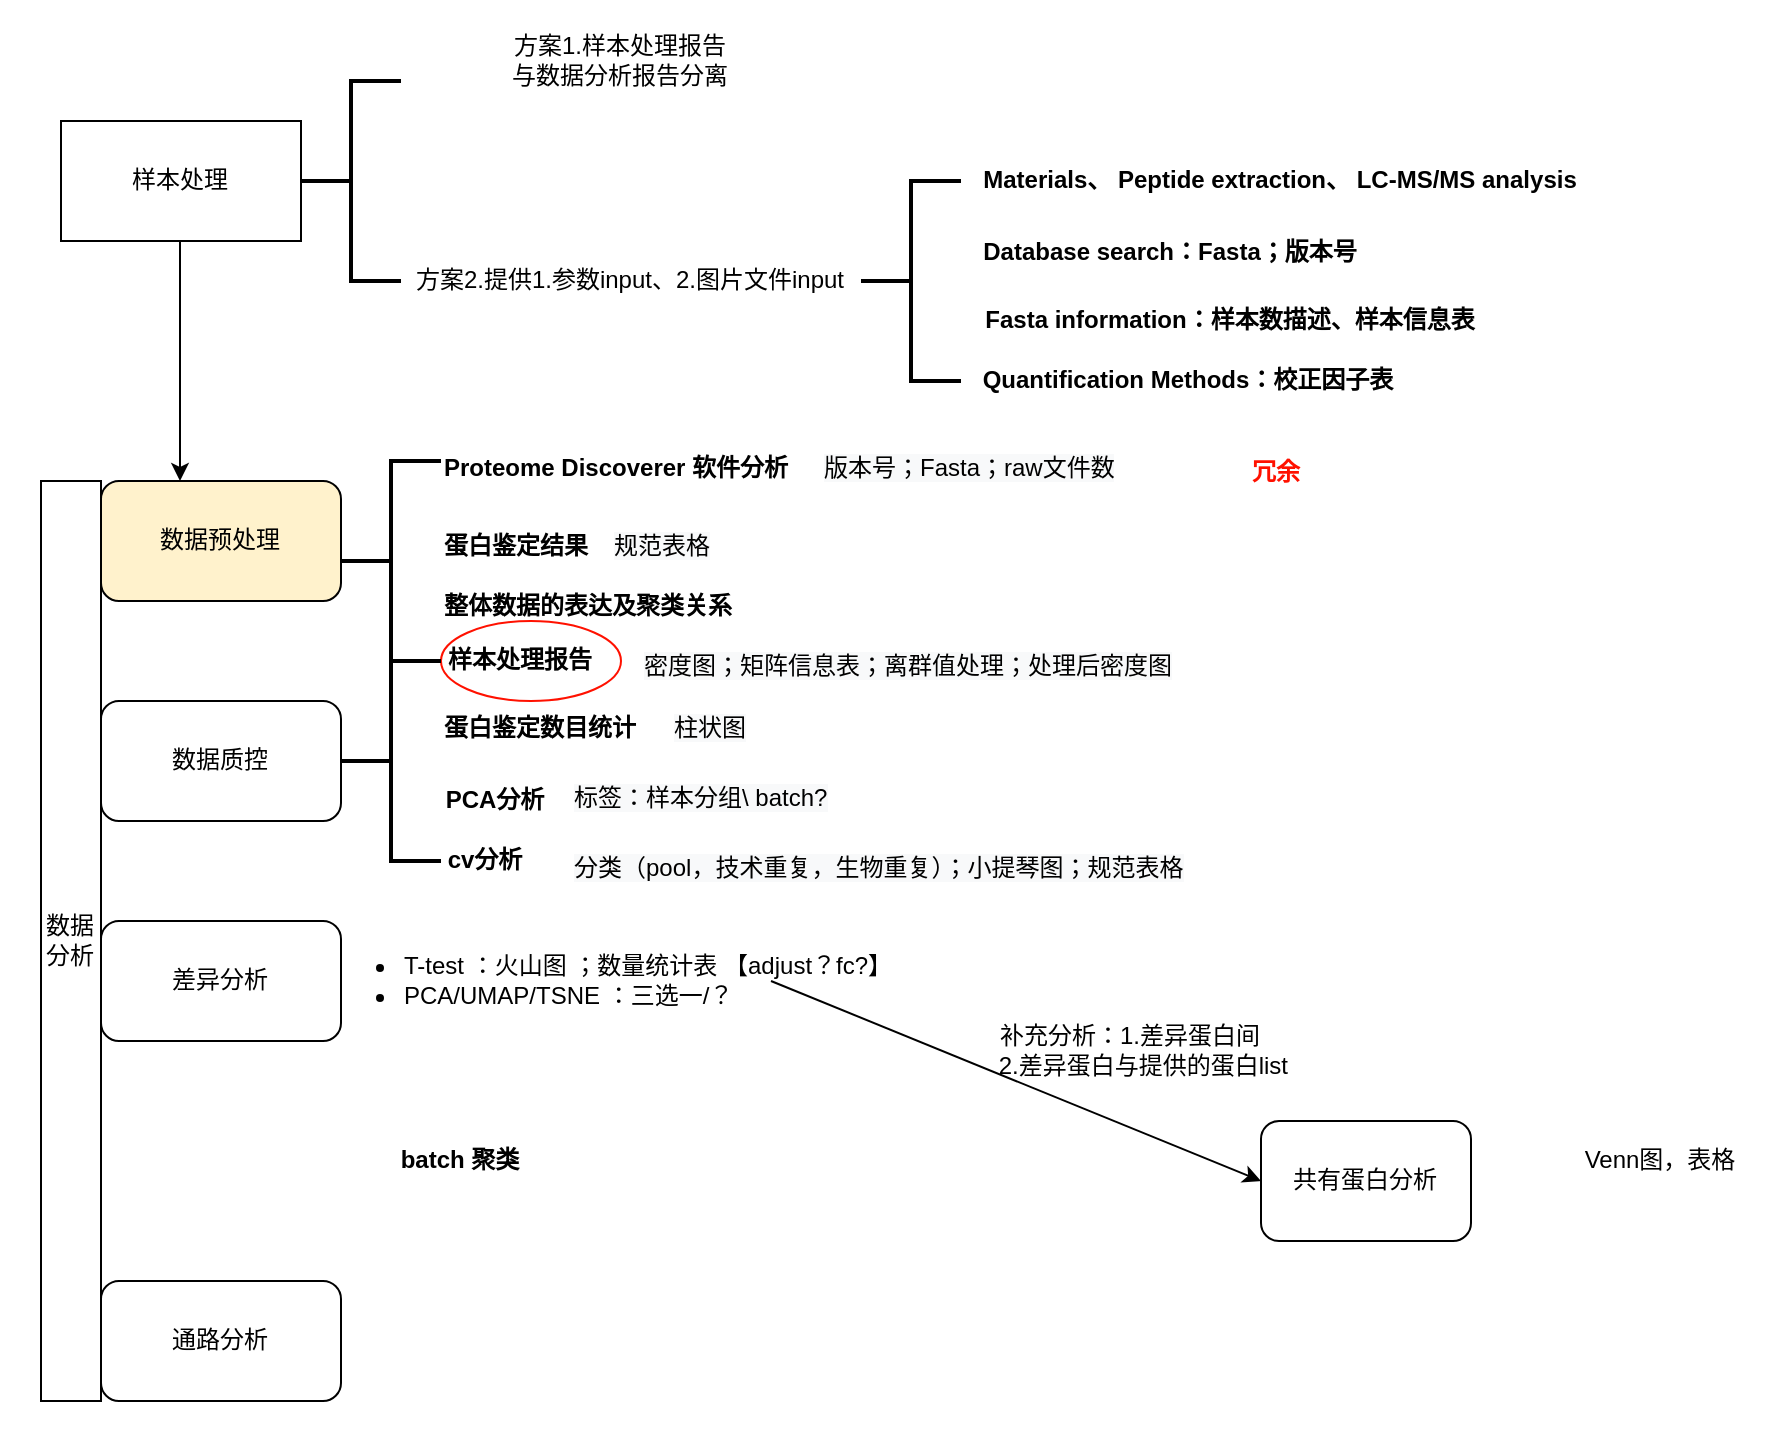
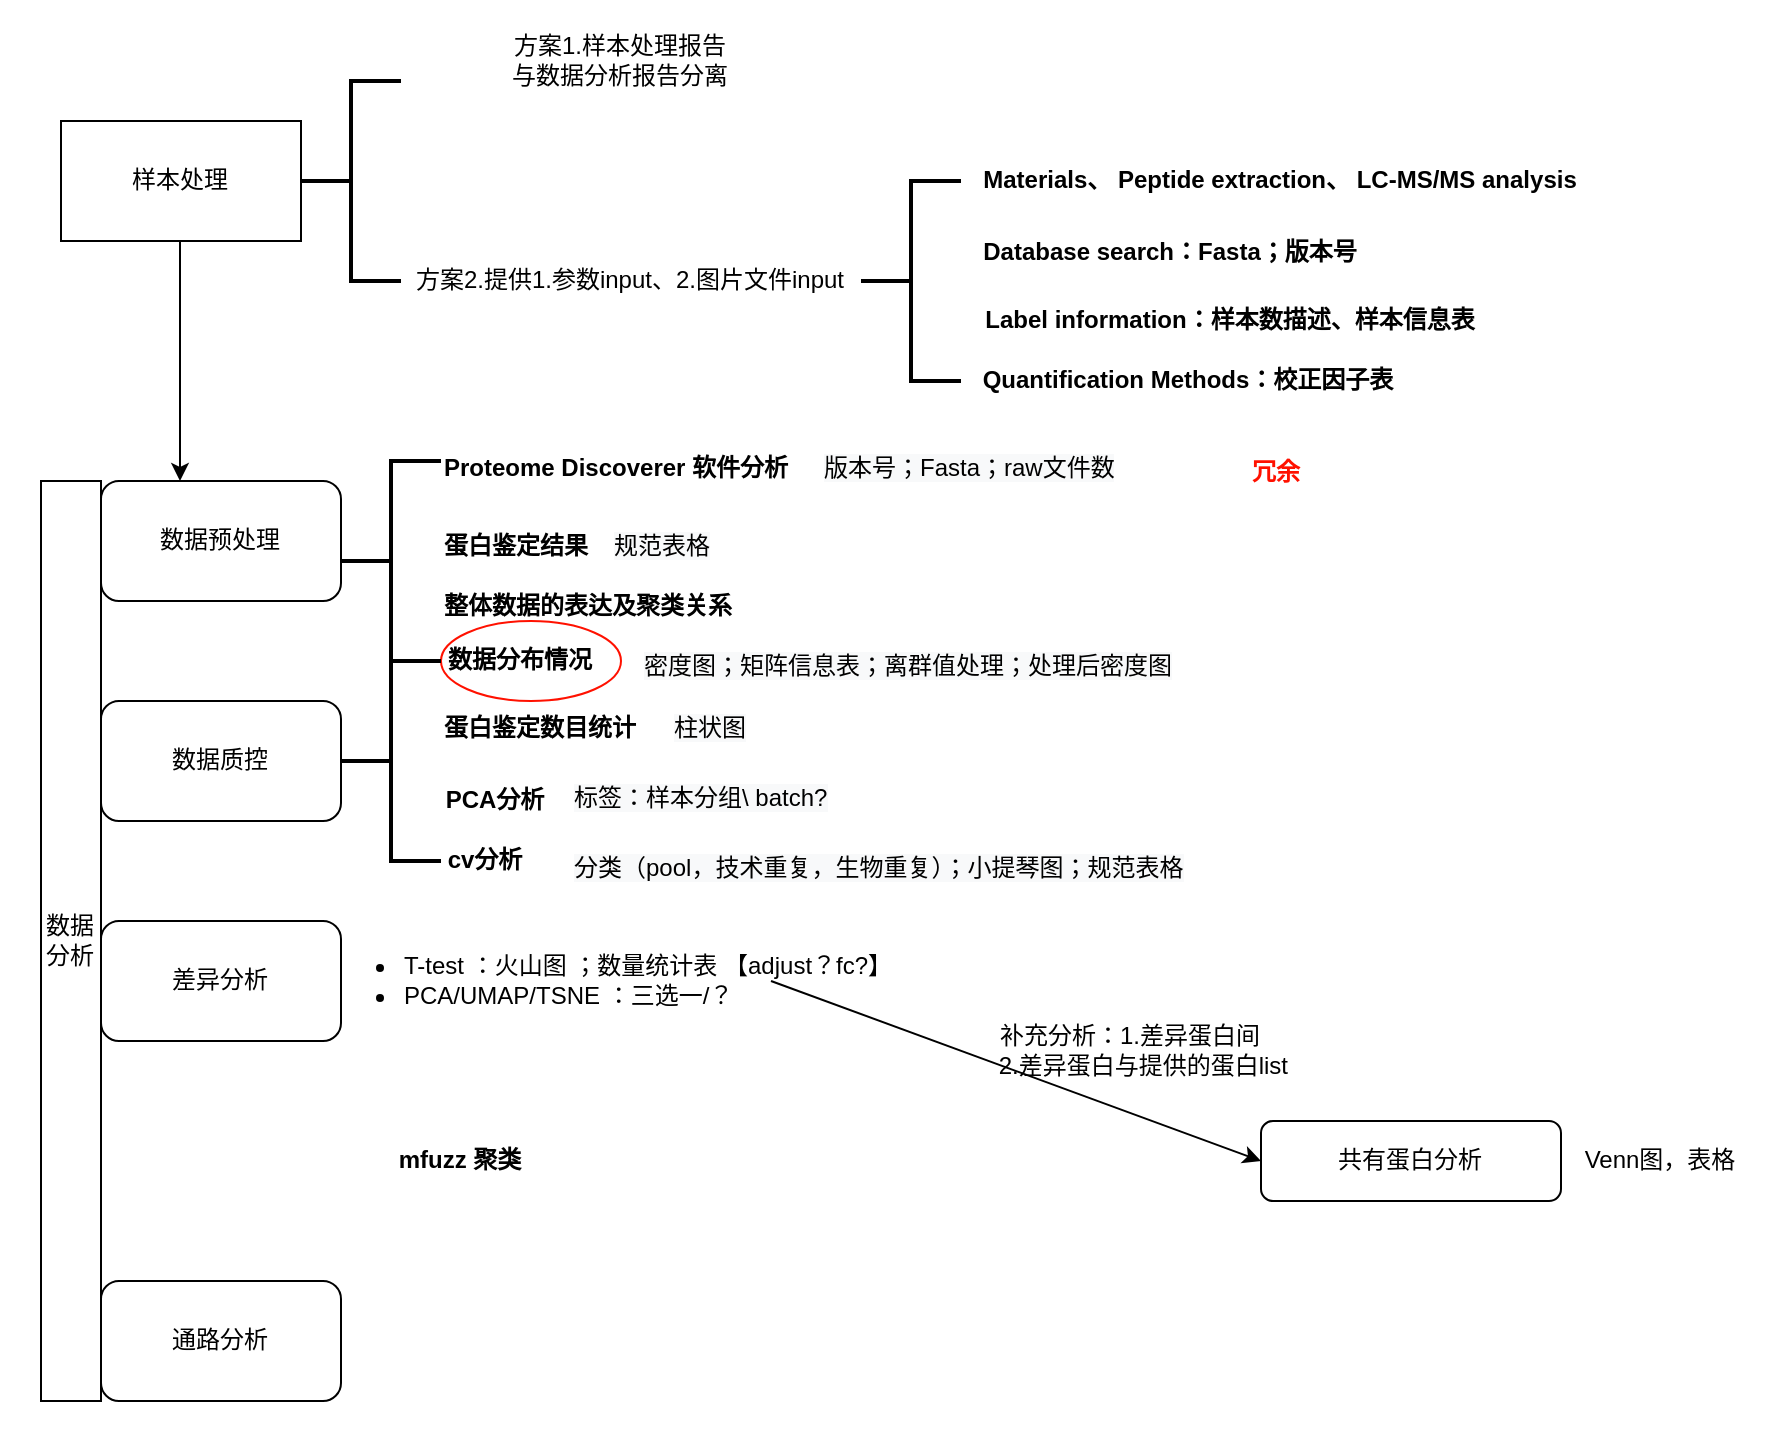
node "Fasta information：样本数描述、样本信息表": label "Fasta information：样本数描述、样本信息表" -> "Label information：样本数描述、样本信息表"
node "数据预处理": fillcolor #fff2cc -> #ffffff
node "样本处理报告": label "样本处理报告" -> "数据分布情况"
node "batch 聚类": label "batch 聚类" -> "mfuzz 聚类"
node "共有蛋白分析": size 210x120 -> 300x80
